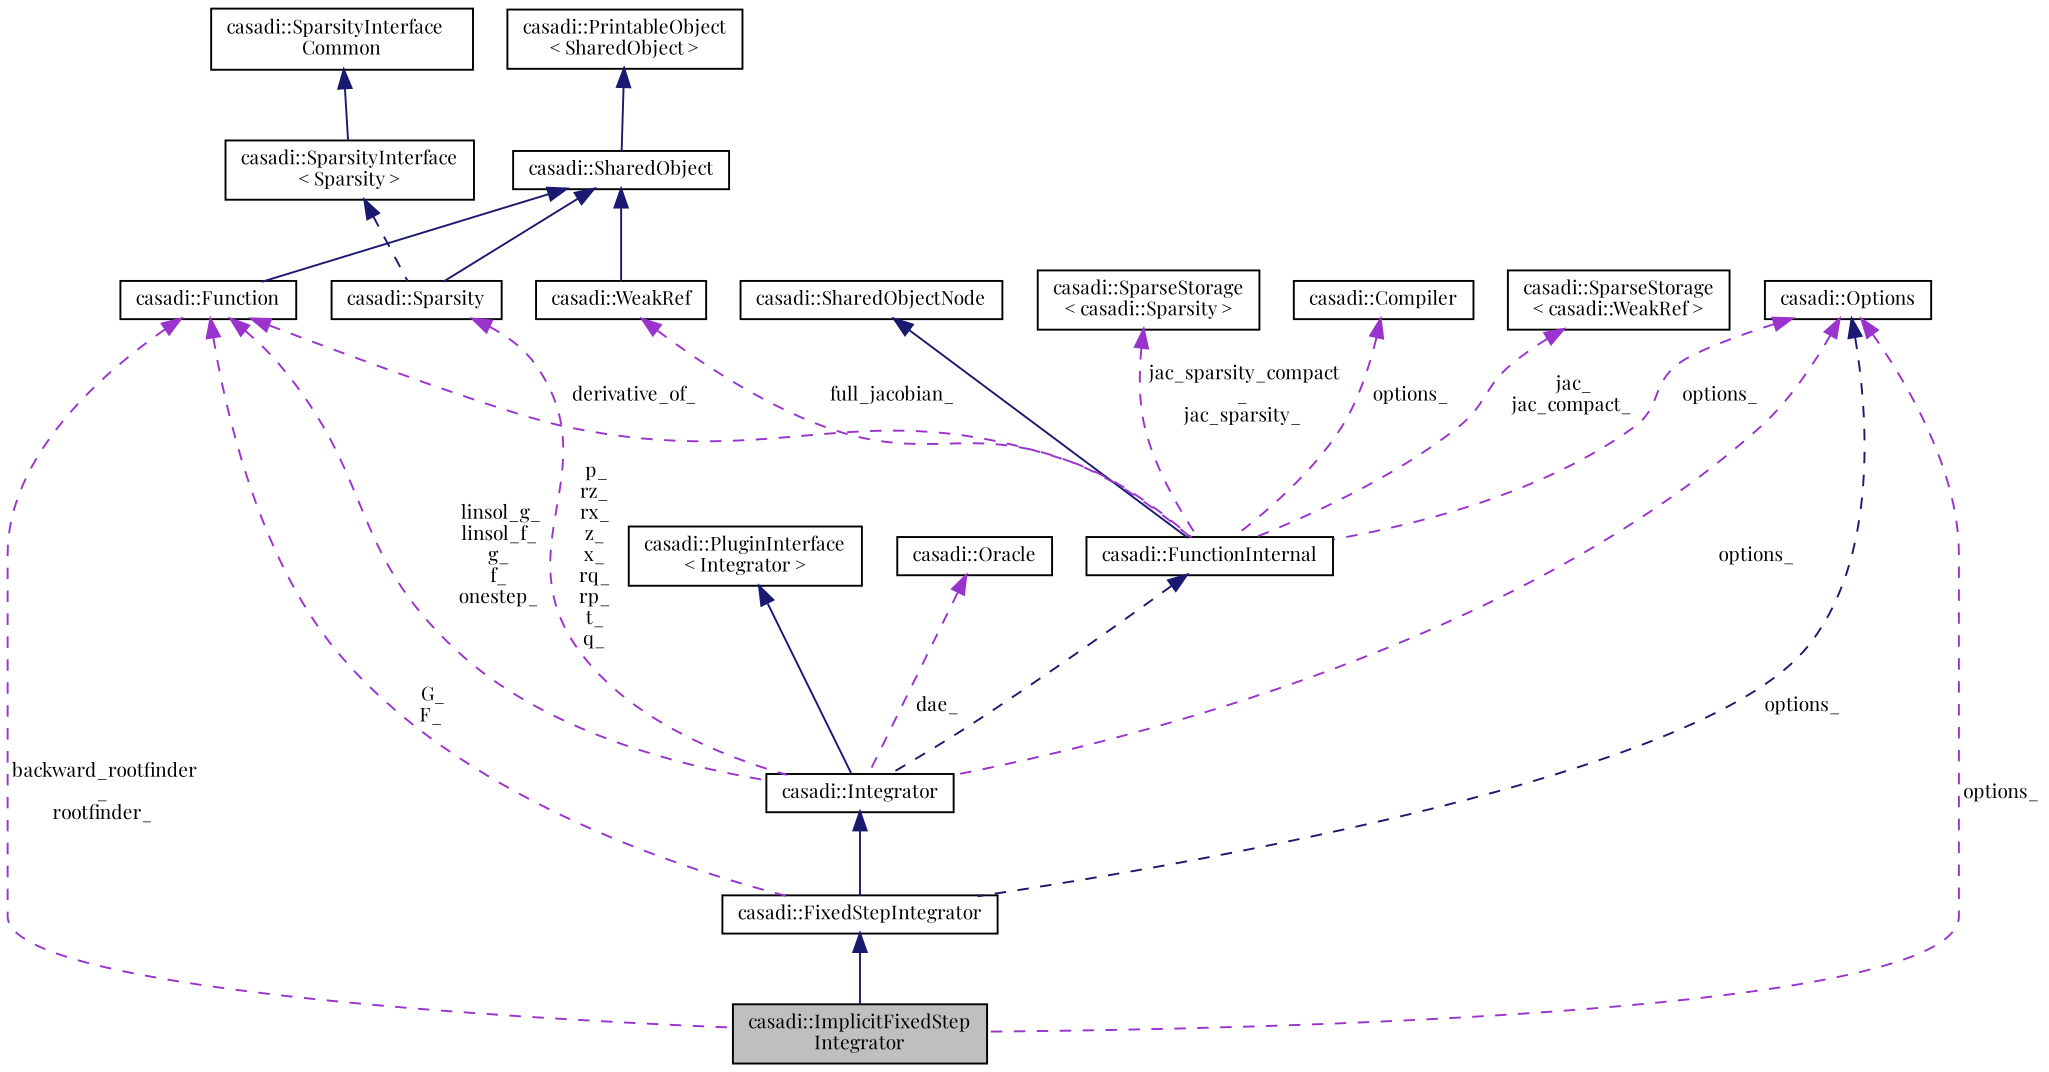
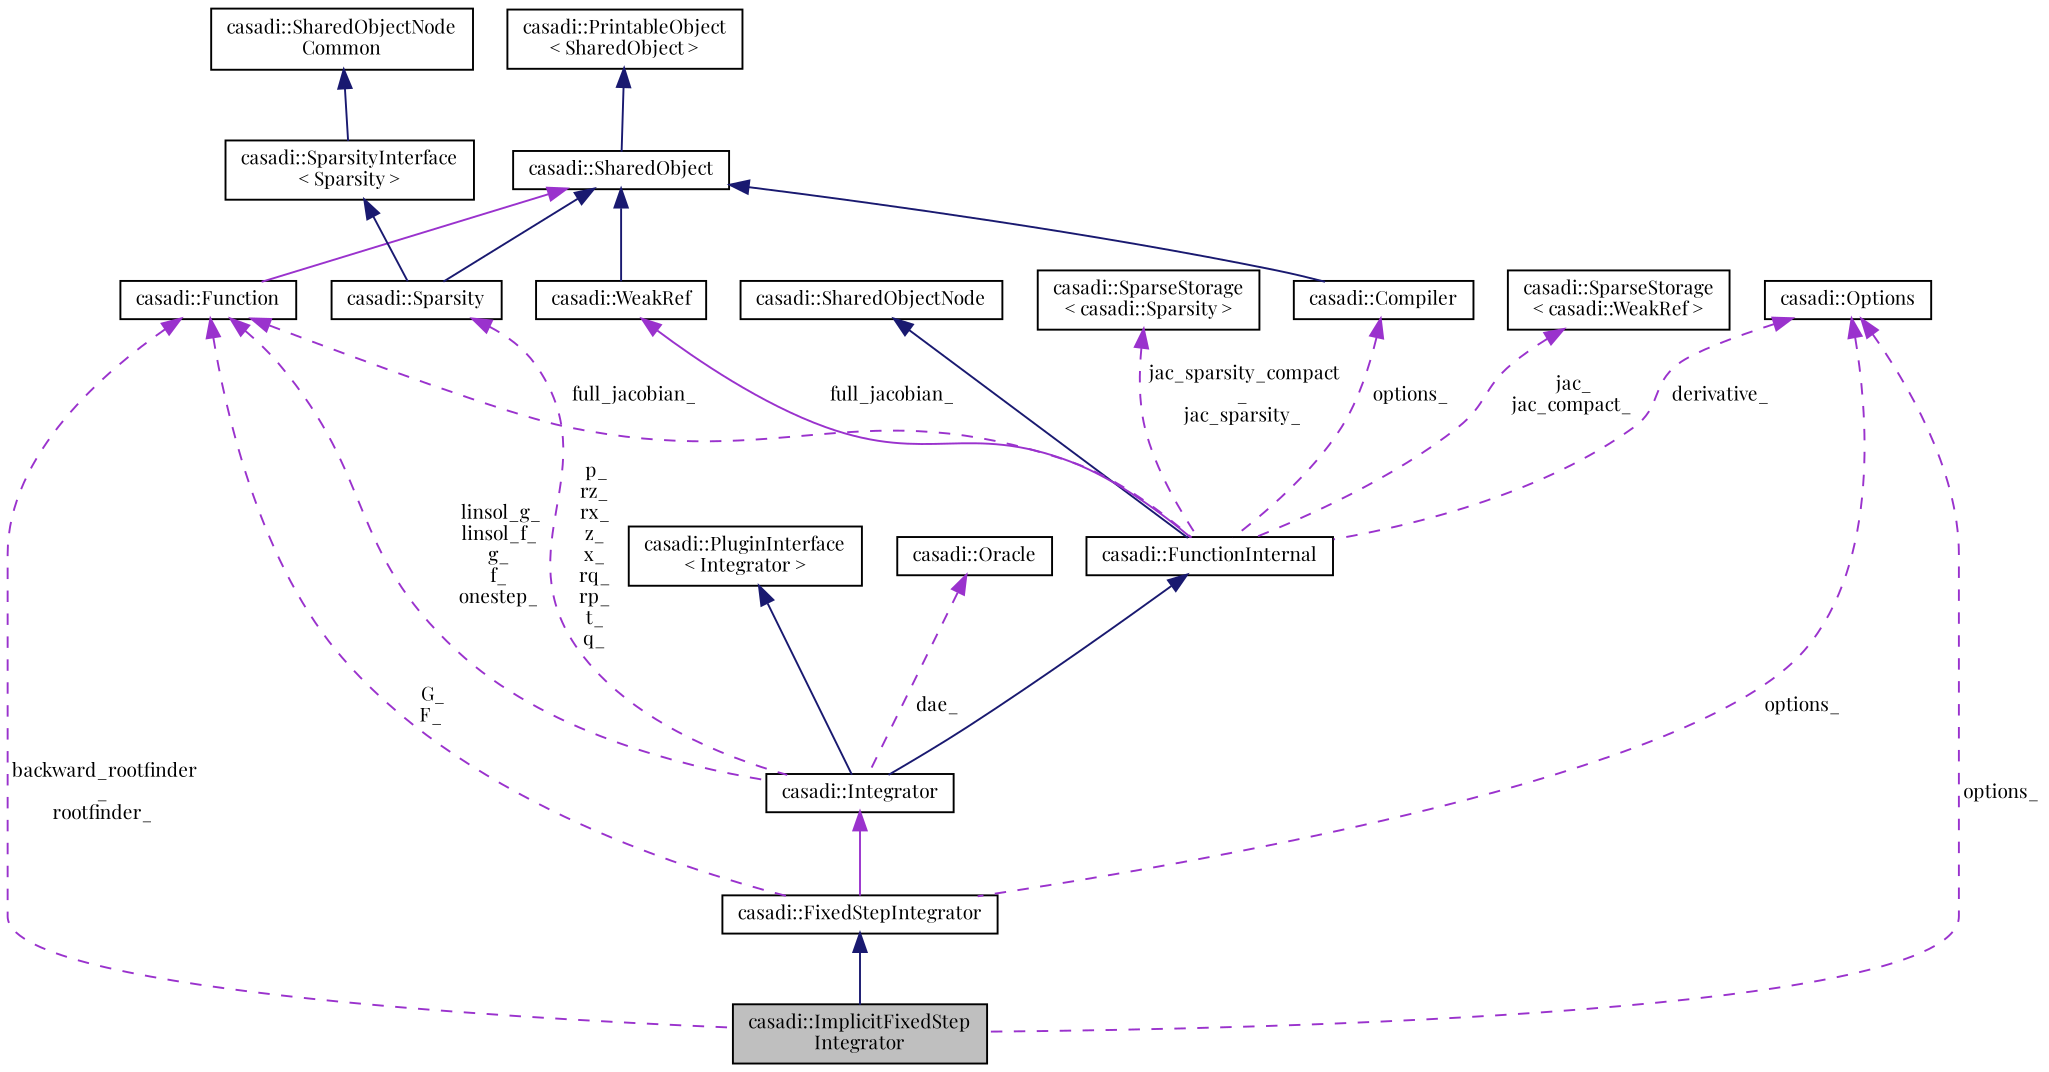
node "casadi::SparsityInterface Common": label "casadi::SparsityInterface Common" -> "casadi::SharedObjectNode Common"
edge "casadi::Compiler" -> "casadi::SharedObject": added
edge "casadi::Function" -> "casadi::SharedObject": color midnightblue -> darkorchid3
edge "casadi::Sparsity" -> "casadi::SparsityInterface < Sparsity >": style dashed -> solid
edge "casadi::FunctionInternal" -> "casadi::Function": label " derivative_of_" -> " full_jacobian_"
edge "casadi::FunctionInternal" -> "casadi::Options": label " options_" -> " derivative_"
edge "casadi::FunctionInternal" -> "casadi::WeakRef": style dashed -> solid
edge "casadi::Integrator" -> "casadi::Options": removed, label "options_"
edge "casadi::Integrator" -> "casadi::FunctionInternal": style dashed -> solid
edge "casadi::FixedStepIntegrator" -> "casadi::Options": color midnightblue -> darkorchid3
edge "casadi::FixedStepIntegrator" -> "casadi::Integrator": color midnightblue -> darkorchid3
